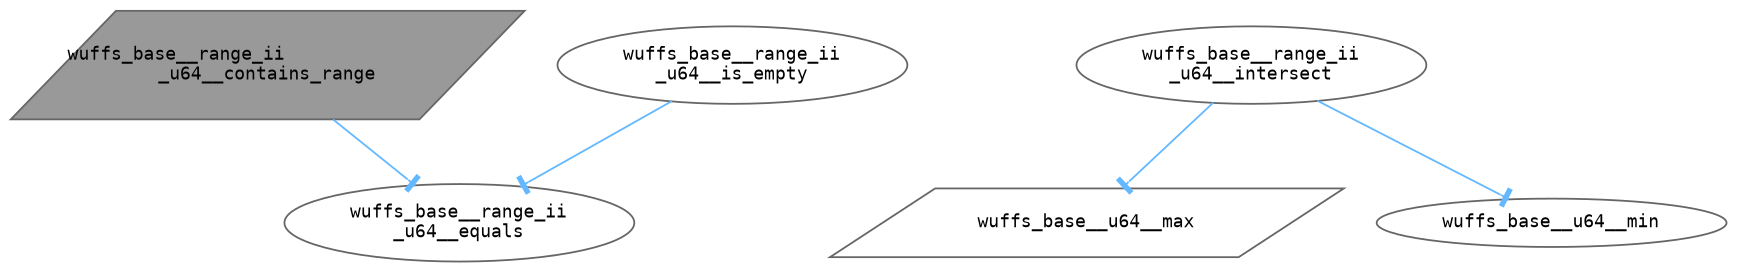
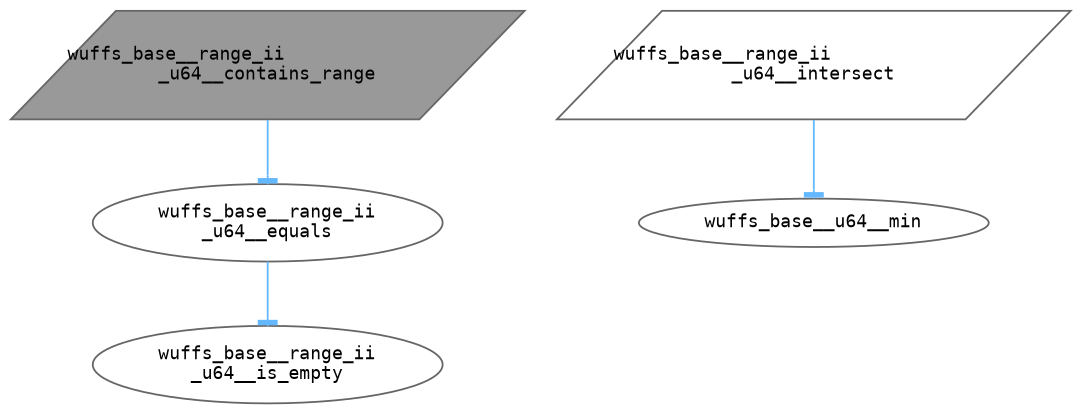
node "wuffs_base__range_ii _u64__intersect": shape ellipse -> parallelogram
edge "wuffs_base__range_ii _u64__is_empty" -> "wuffs_base__range_ii _u64__equals": reversed
node "wuffs_base__u64__max": removed
